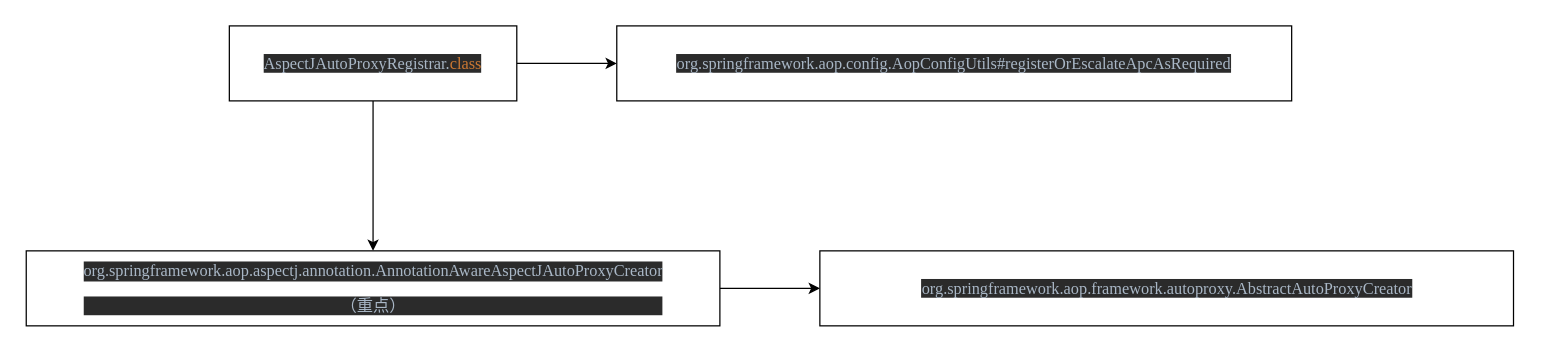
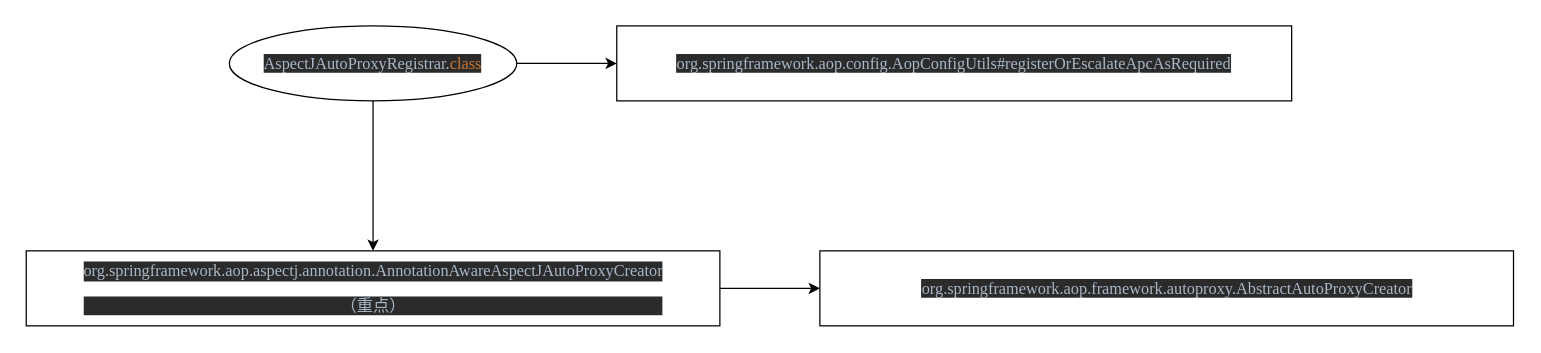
node "AspectJAutoProxyRegistrar.class": shape rectangle -> ellipse
